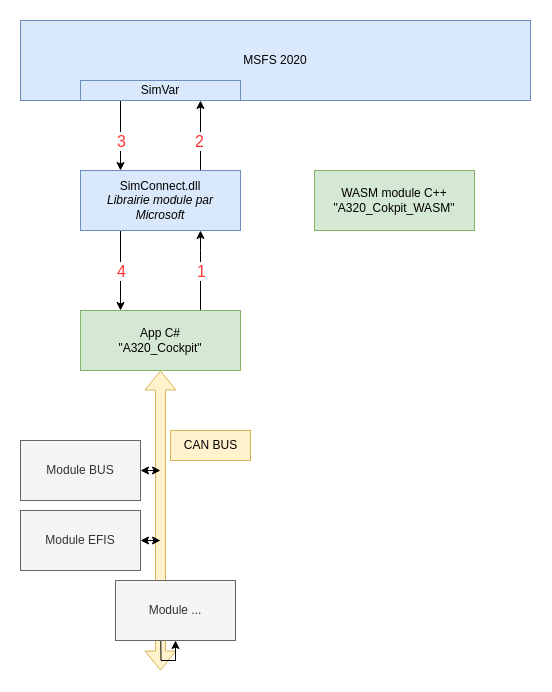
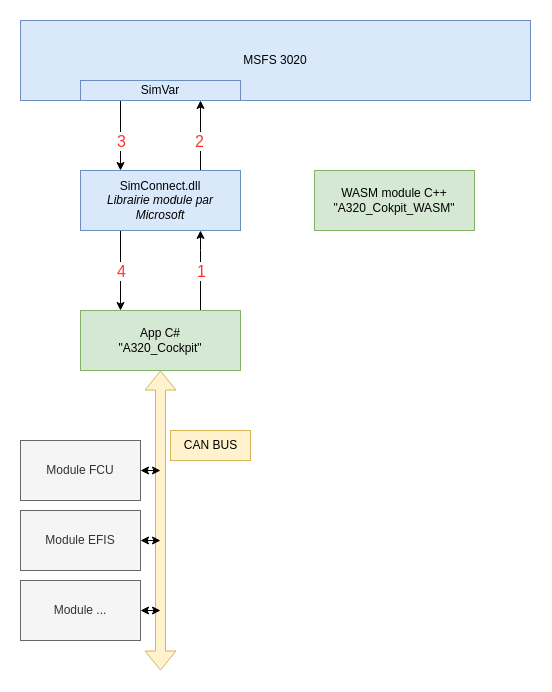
node "MSFS 2020": label "MSFS 2020" -> "MSFS 3020"
node "Module BUS": label "Module BUS" -> "Module FCU"
node "Module ...": moved (176, 611) -> (81, 611)
